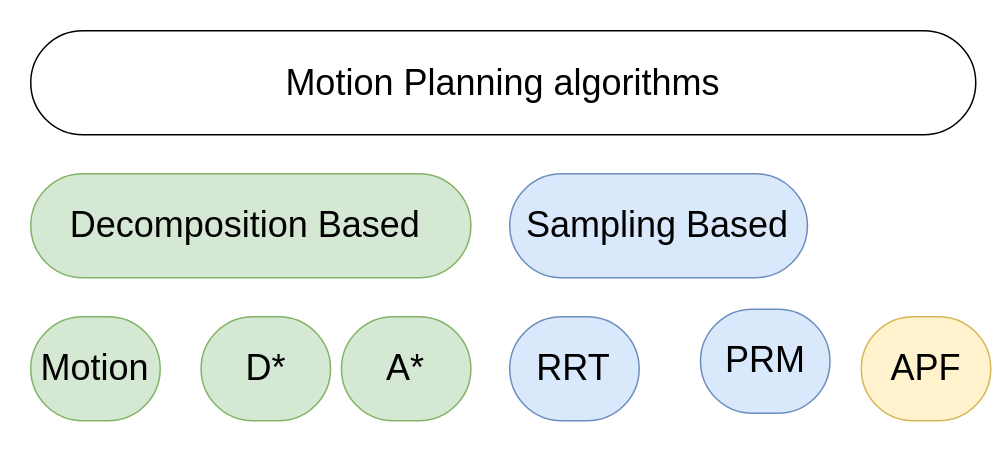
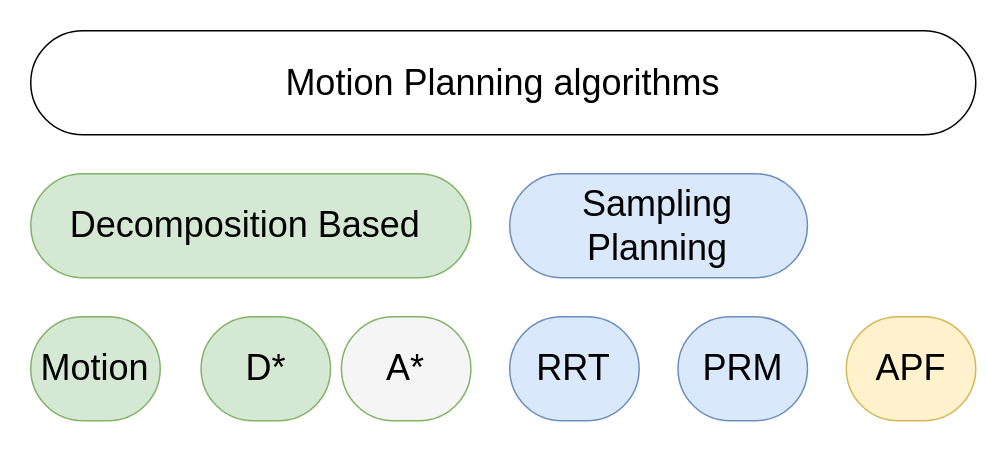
node "Sampling Based": label "Sampling Based" -> "Sampling Planning"
node "PRM": moved (765, 361) -> (743, 369)
node "A*": fillcolor #d5e8d4 -> #f5f5f5
node "APF": moved (926, 369) -> (911, 369)
